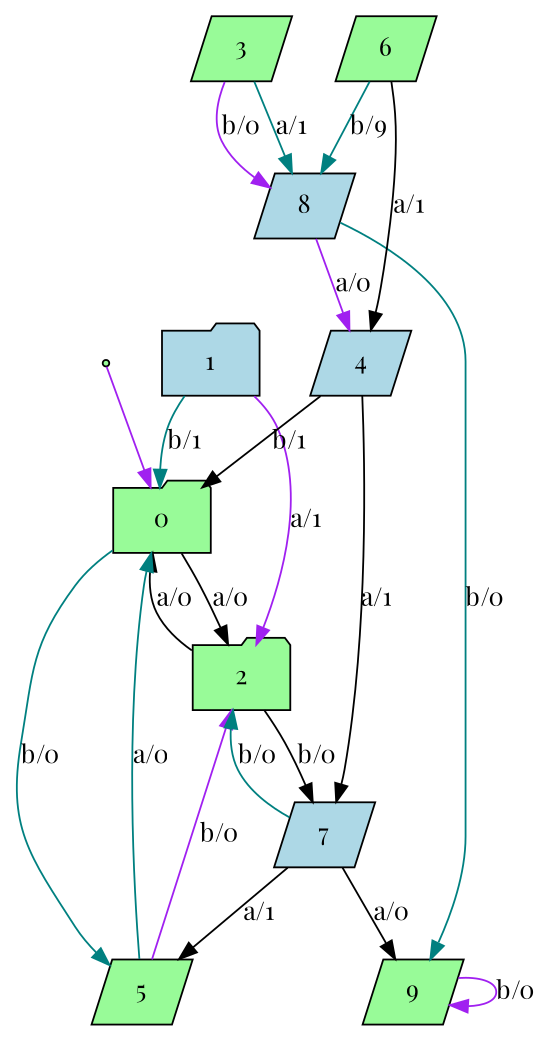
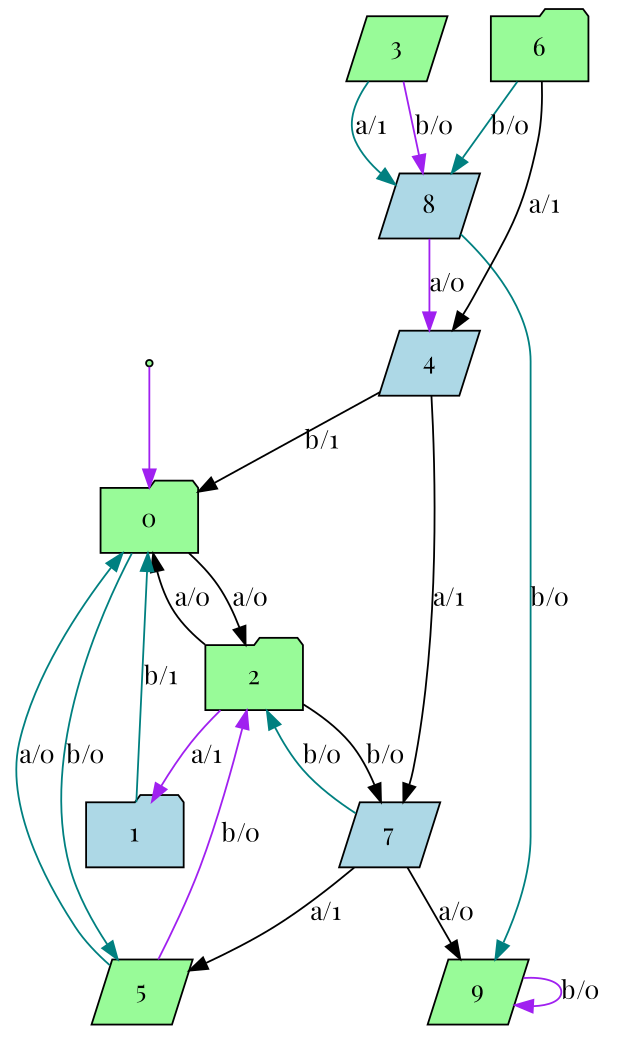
node "6": shape parallelogram -> folder
edge "6" -> "8": label "b/9" -> "b/0"
edge "1" -> "2": reversed
